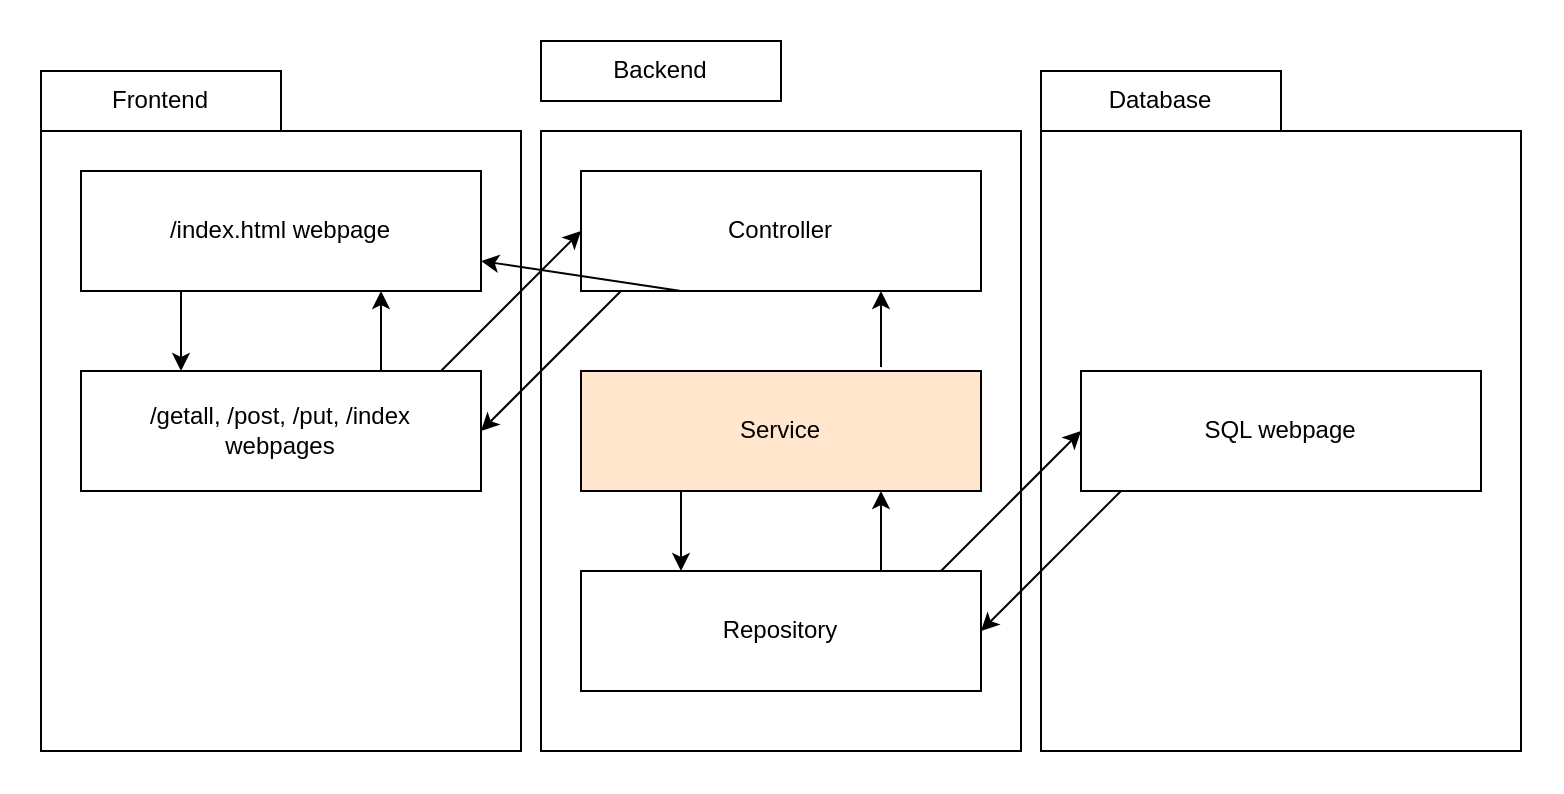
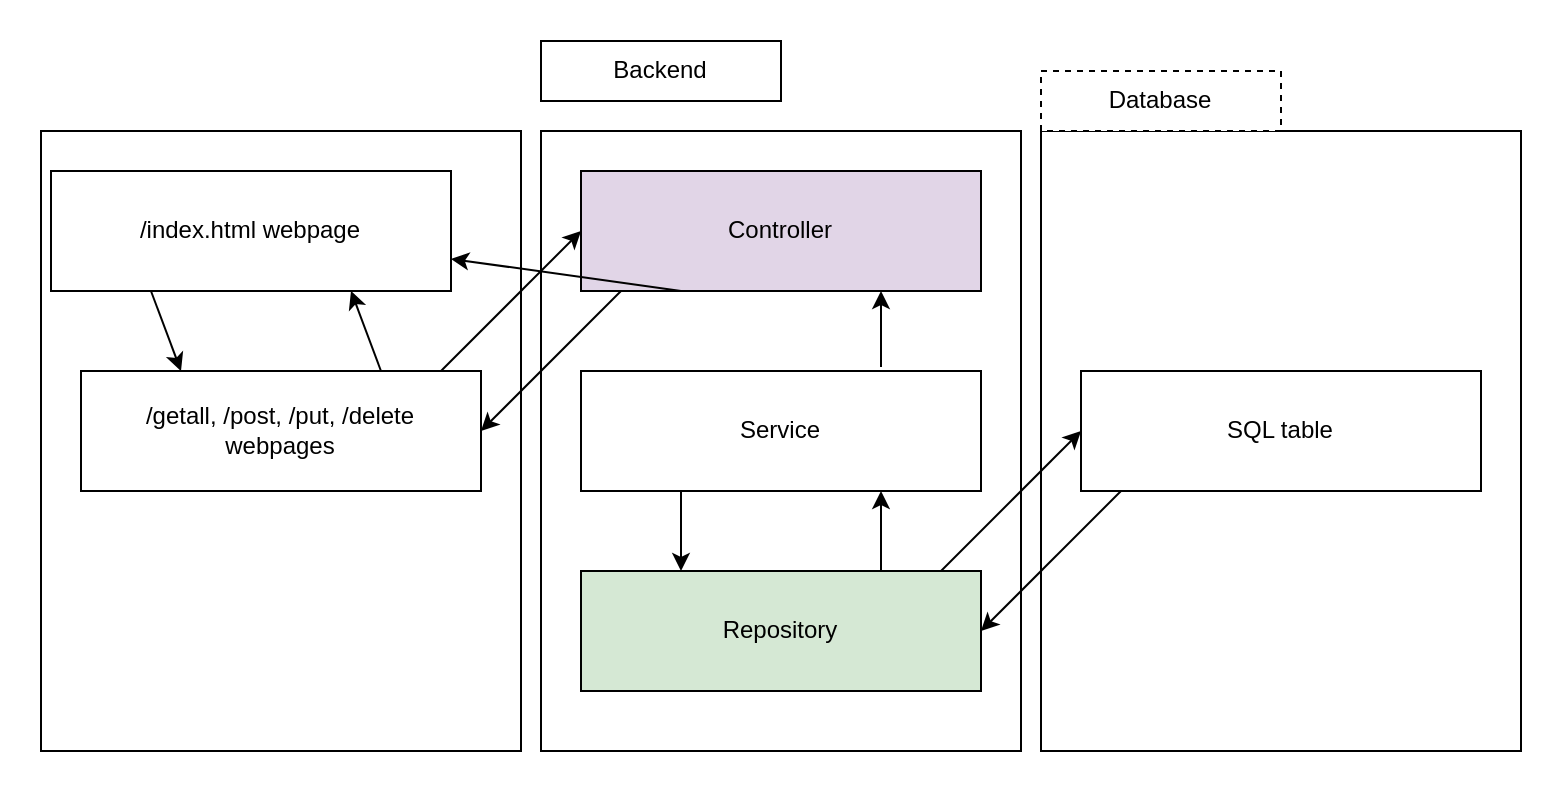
node "Frontend": removed
node "Database": style solid -> dashed
node "/index.html webpage": moved (281, 231) -> (251, 231)
node "Controller": fillcolor #ffffff -> #e1d5e7
node "/getall, /post, /put, /index webpages": label "/getall, /post, /put, /index webpages" -> "/getall, /post, /put, /delete webpages"
node "Service": fillcolor #ffe6cc -> #ffffff
node "SQL webpage": label "SQL webpage" -> "SQL table"
node "Repository": fillcolor #ffffff -> #d5e8d4
